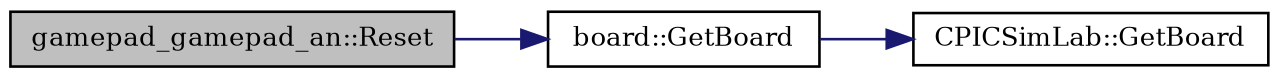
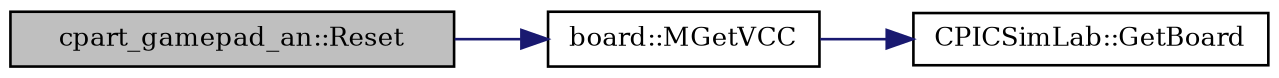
node "gamepad_gamepad_an::Reset": label "gamepad_gamepad_an::Reset" -> "cpart_gamepad_an::Reset"
node "board::GetBoard": label "board::GetBoard" -> "board::MGetVCC"
